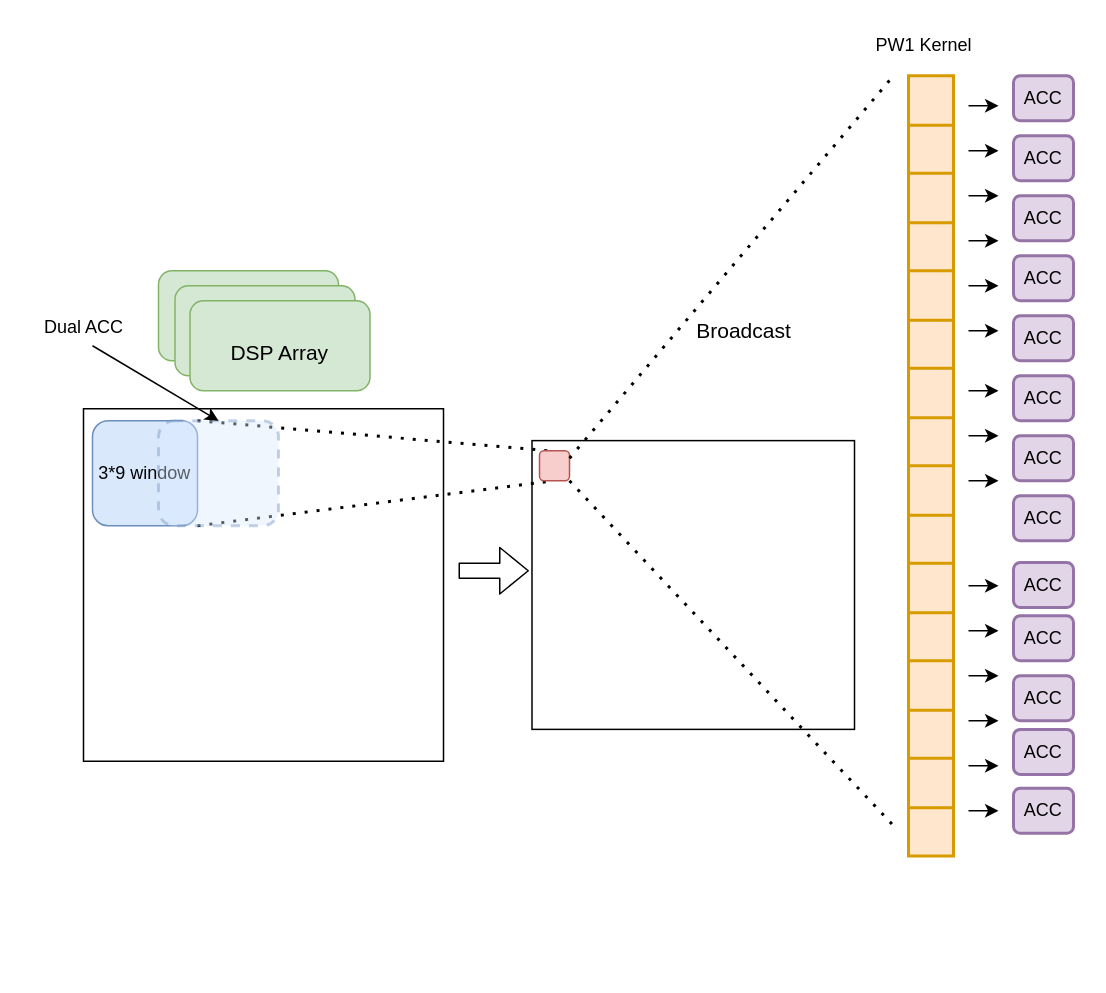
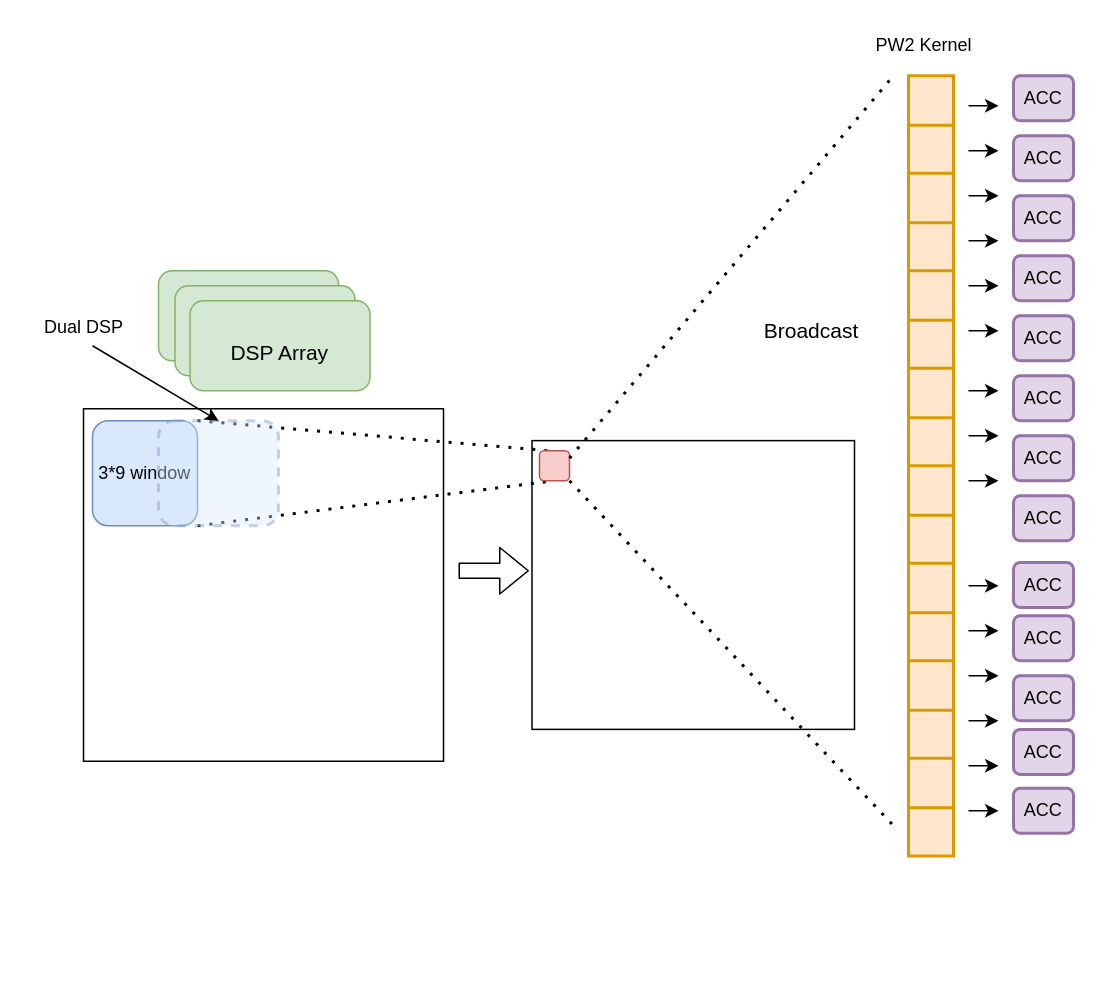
node "PW1 Kernel": label "PW1 Kernel" -> "PW2 Kernel"
node "Dual ACC": label "Dual ACC" -> "Dual DSP"
node "Broadcast": moved (743, 331) -> (811, 331)
